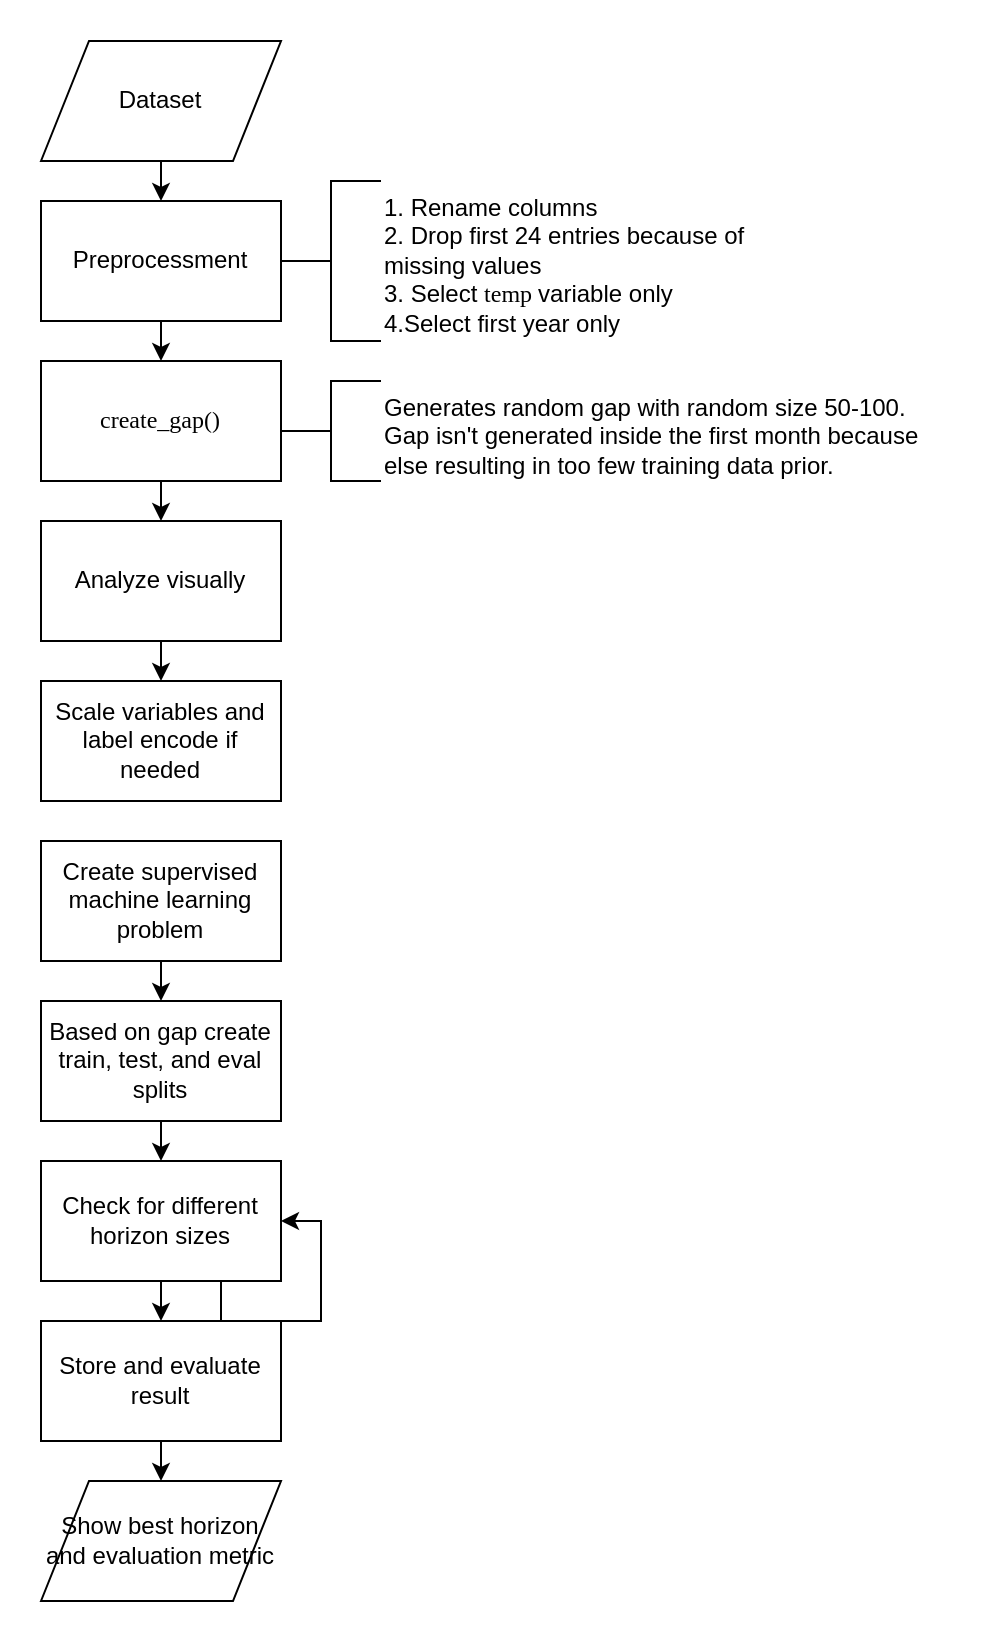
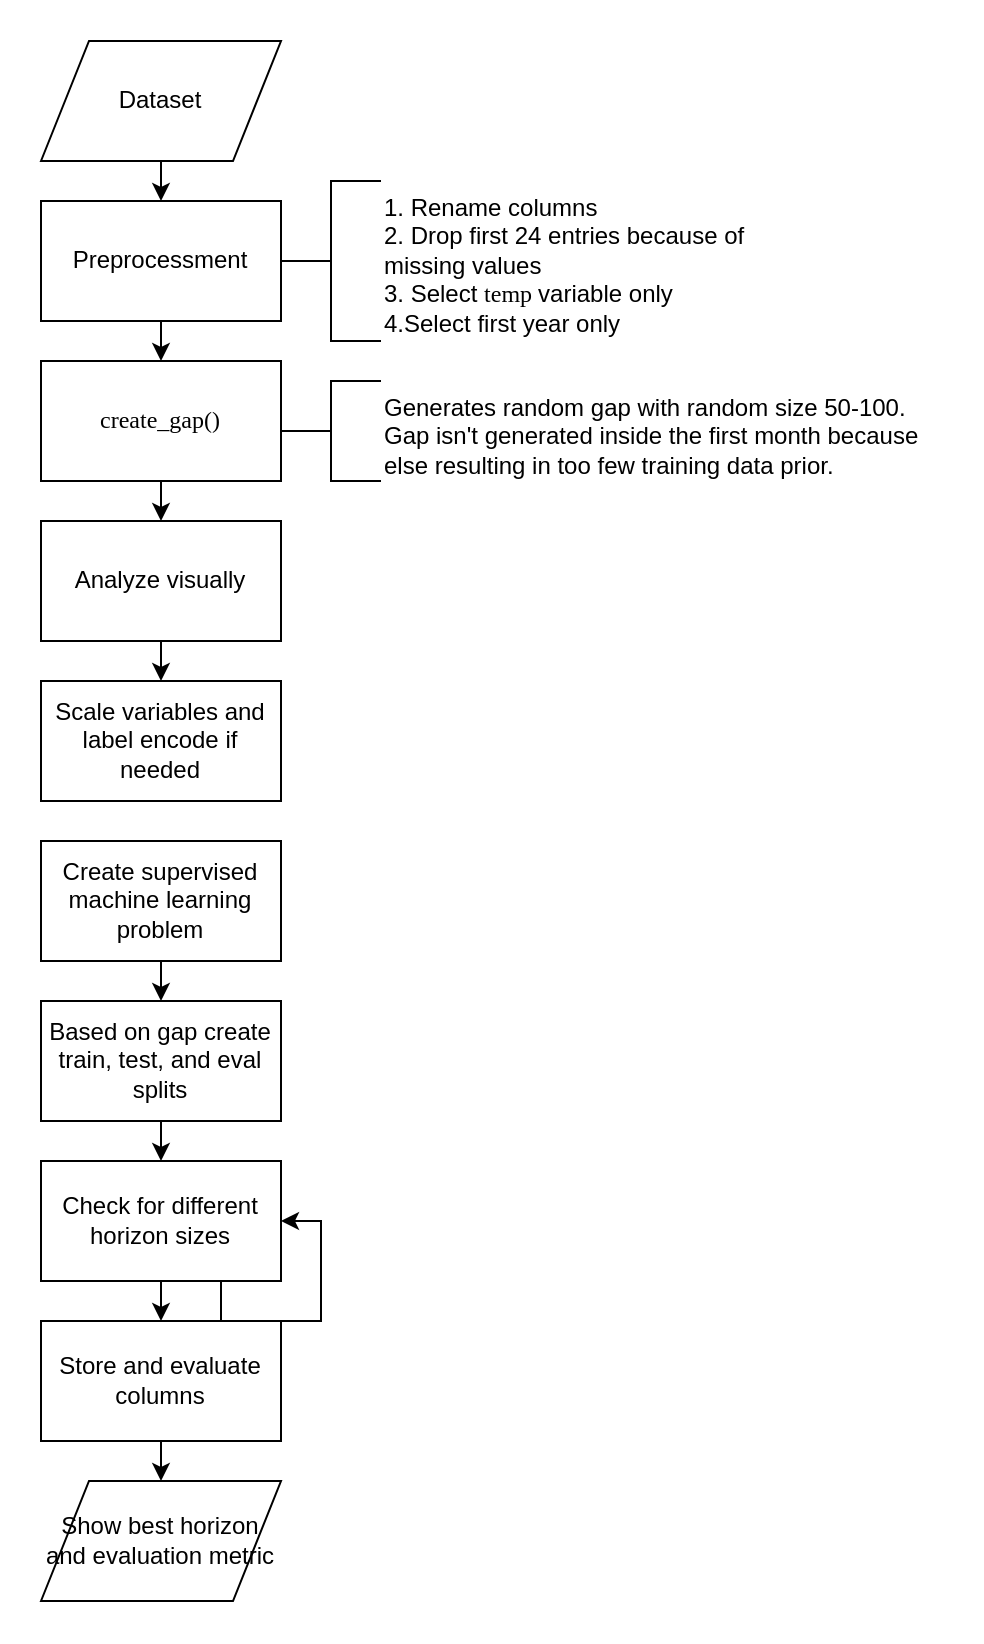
node "Store and evaluate result": label "Store and evaluate result" -> "Store and evaluate columns"
